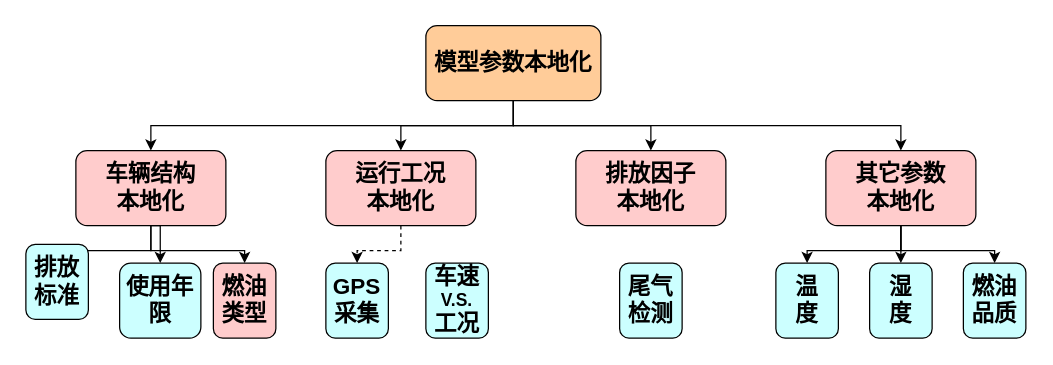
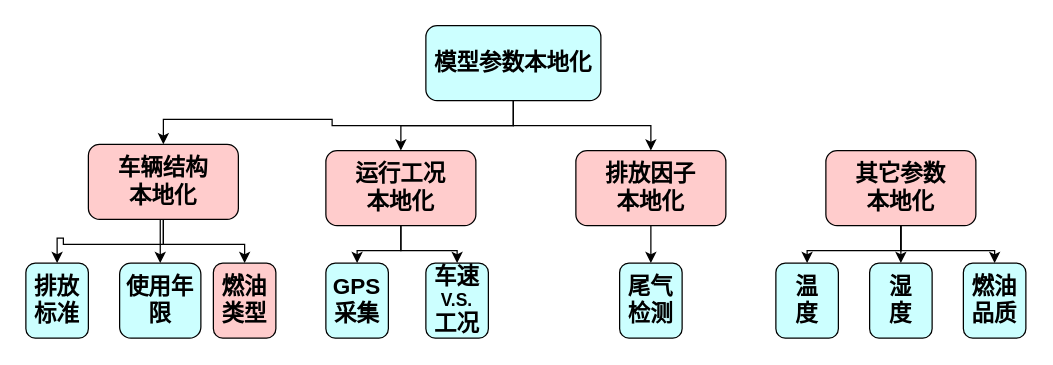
node "模型参数本地化": fillcolor #ffcc99 -> #ccffff
edge "模型参数本地化" -> "其它参数 本地化": removed
node "车辆结构 本地化": moved (151, 188) -> (163, 182)
edge "排放因子 本地化" -> "尾气检测": added
edge "运行工况 本地化" -> "GPS 采集": style dashed -> solid
edge "运行工况 本地化" -> "车速 V.S. 工况": added
node "排放标准": moved (57, 282) -> (57, 301)
